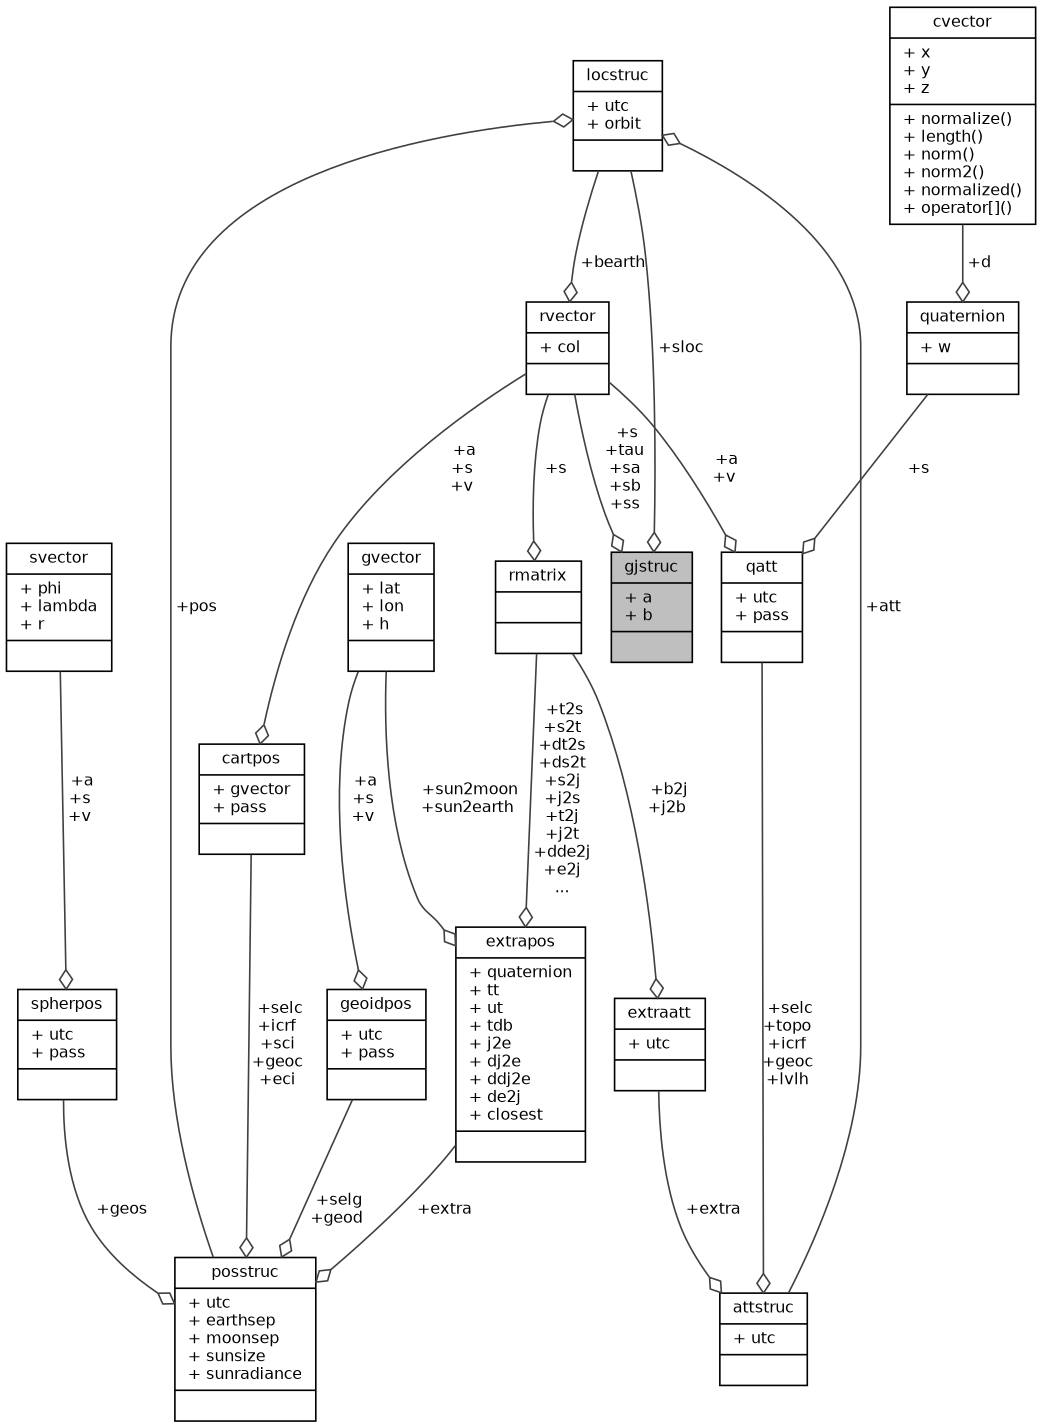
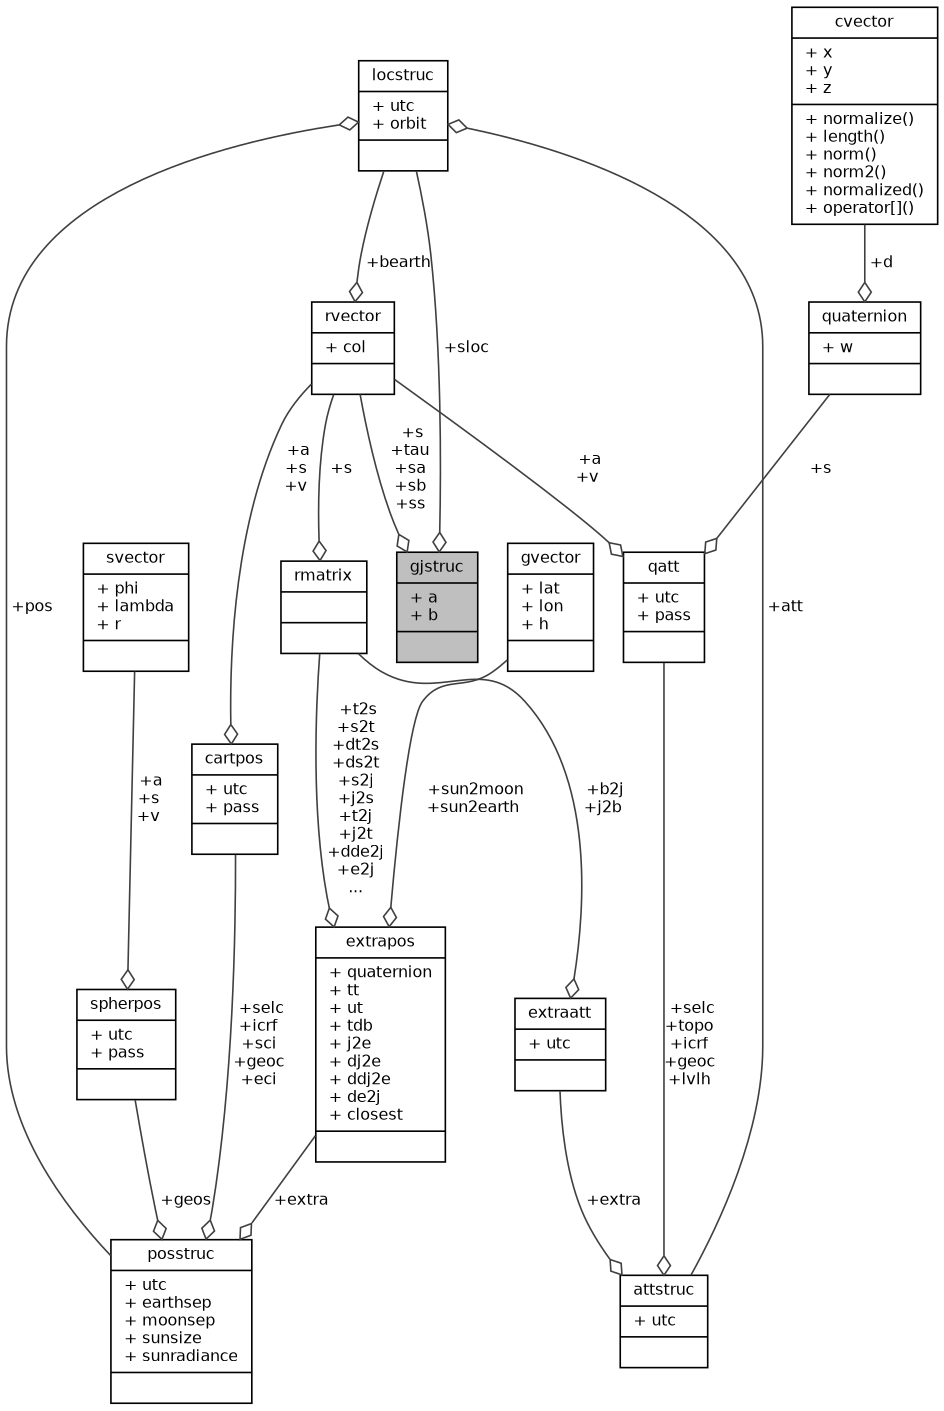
node "cartpos": text "+ gvector" -> "+ utc"
node "geoidpos": removed
